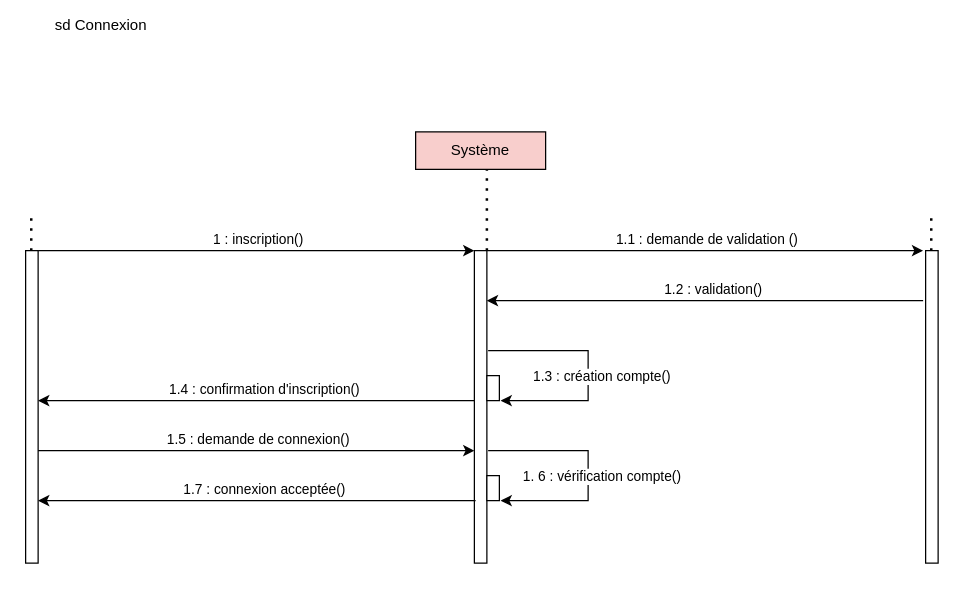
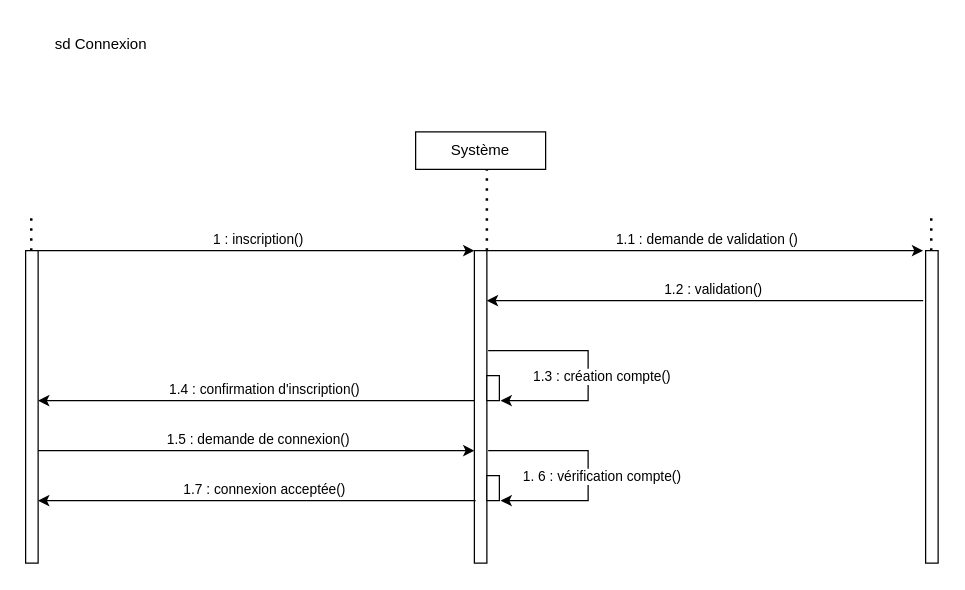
node "sd Connexion": moved (101, 26) -> (101, 44)
node "Système": fillcolor #f8cecc -> #ffffff
